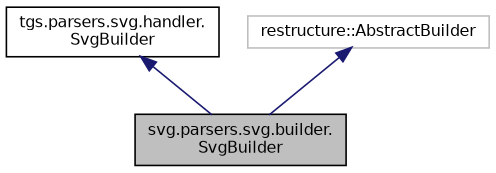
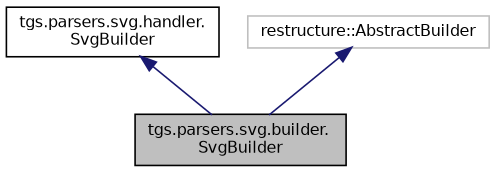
node "svg.parsers.svg.builder. SvgBuilder": label "svg.parsers.svg.builder. SvgBuilder" -> "tgs.parsers.svg.builder. SvgBuilder"
